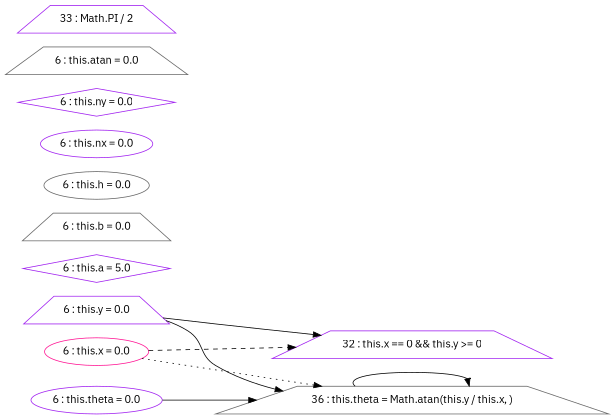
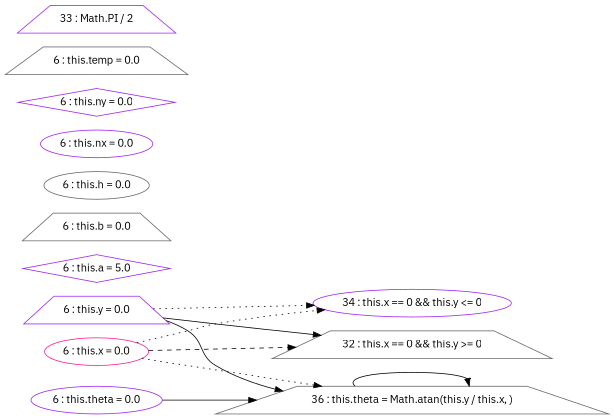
node "6 : this.atan = 0.0": label "6 : this.atan = 0.0" -> "6 : this.temp = 0.0"
node "34 : this.x == 0 && this.y <= 0": added
node "32 : this.x == 0 && this.y >= 0": color purple -> gray40
